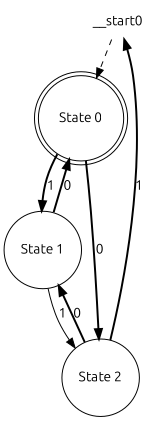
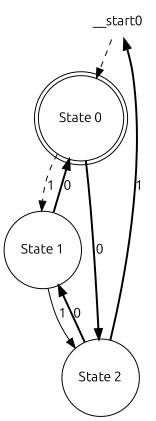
edge "State 0" -> "State 1": style bold -> dashed
